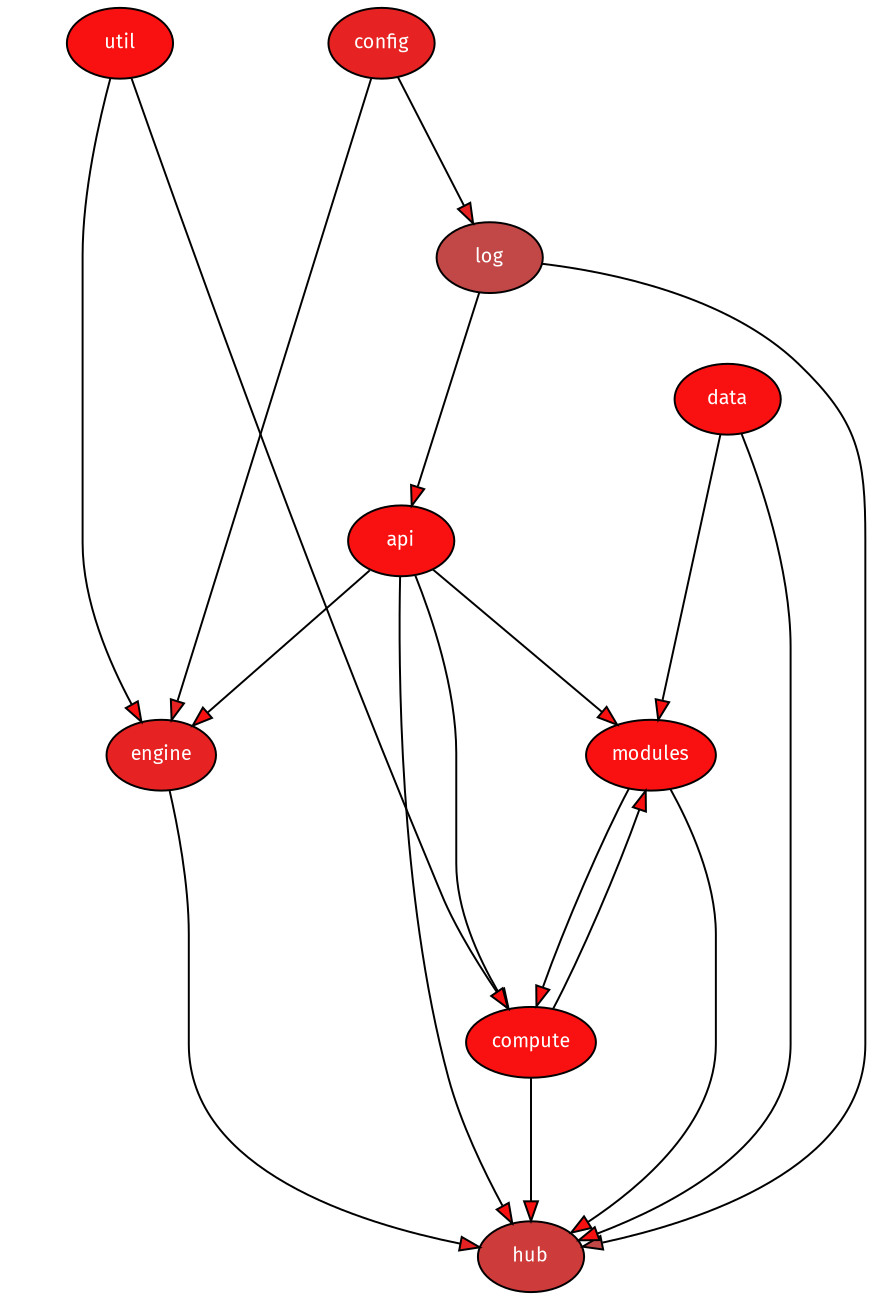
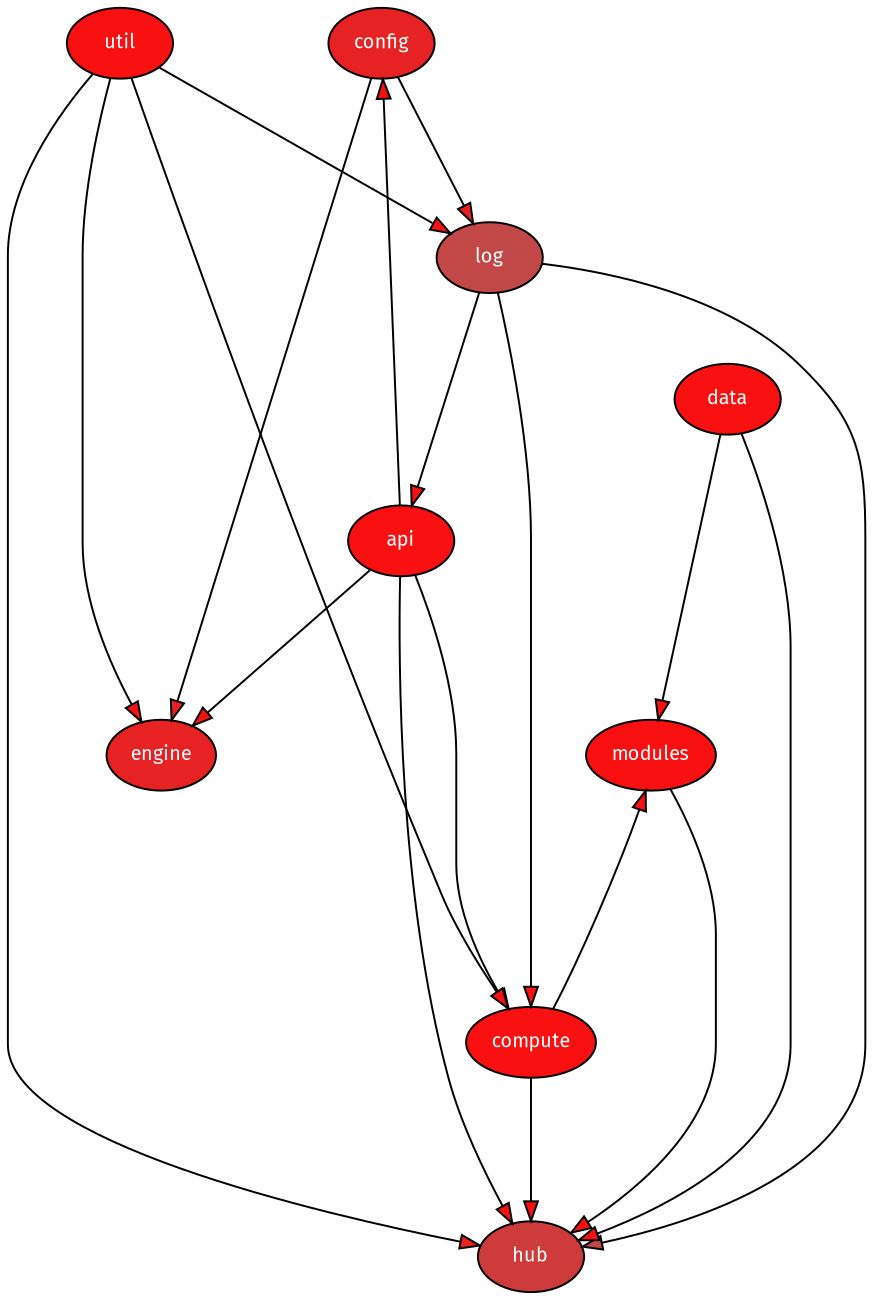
edge "util" -> "log": added
edge "api" -> "modules": now "api" -> "config"
edge "modules" -> "compute": now "log" -> "compute"
edge "engine" -> "hub": now "util" -> "hub"
